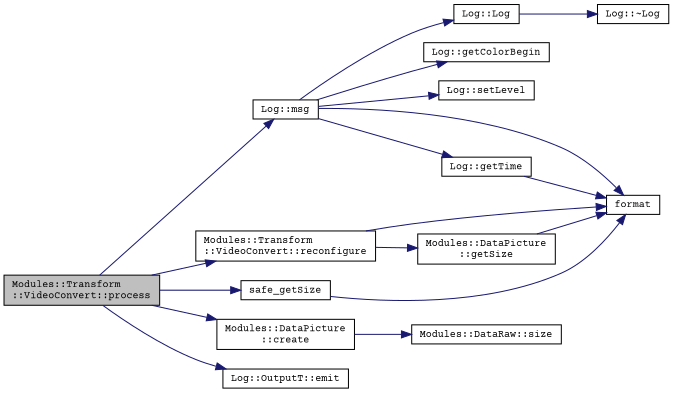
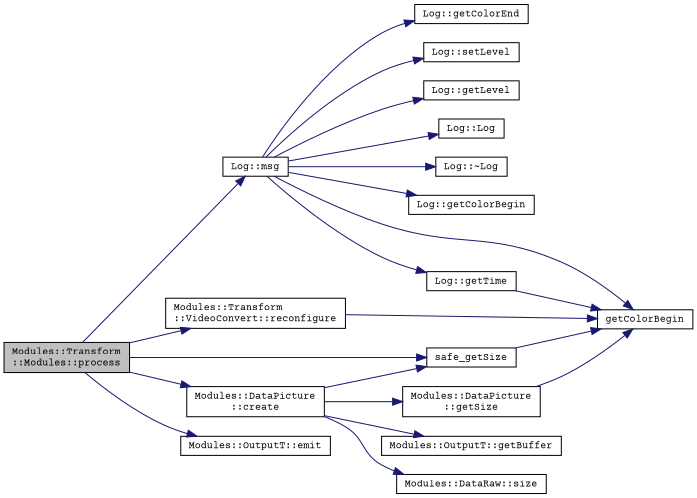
node "Log::getColorEnd": added
edge "Log::Log" -> "Log::~Log": now "Log::msg" -> "Log::~Log"
node "Log::getLevel": added
node "format": label "format" -> "getColorBegin"
edge "Modules::Transform ::VideoConvert::reconfigure" -> "Modules::DataPicture ::getSize": now "Modules::DataPicture ::create" -> "Modules::DataPicture ::getSize"
node "Modules::Transform ::VideoConvert::process": label "Modules::Transform ::VideoConvert::process" -> "Modules::Transform ::Modules::process"
edge "Modules::DataPicture ::create" -> "safe_getSize": added
node "Log::OutputT::emit": label "Log::OutputT::emit" -> "Modules::OutputT::emit"
node "Modules::OutputT::getBuffer": added
